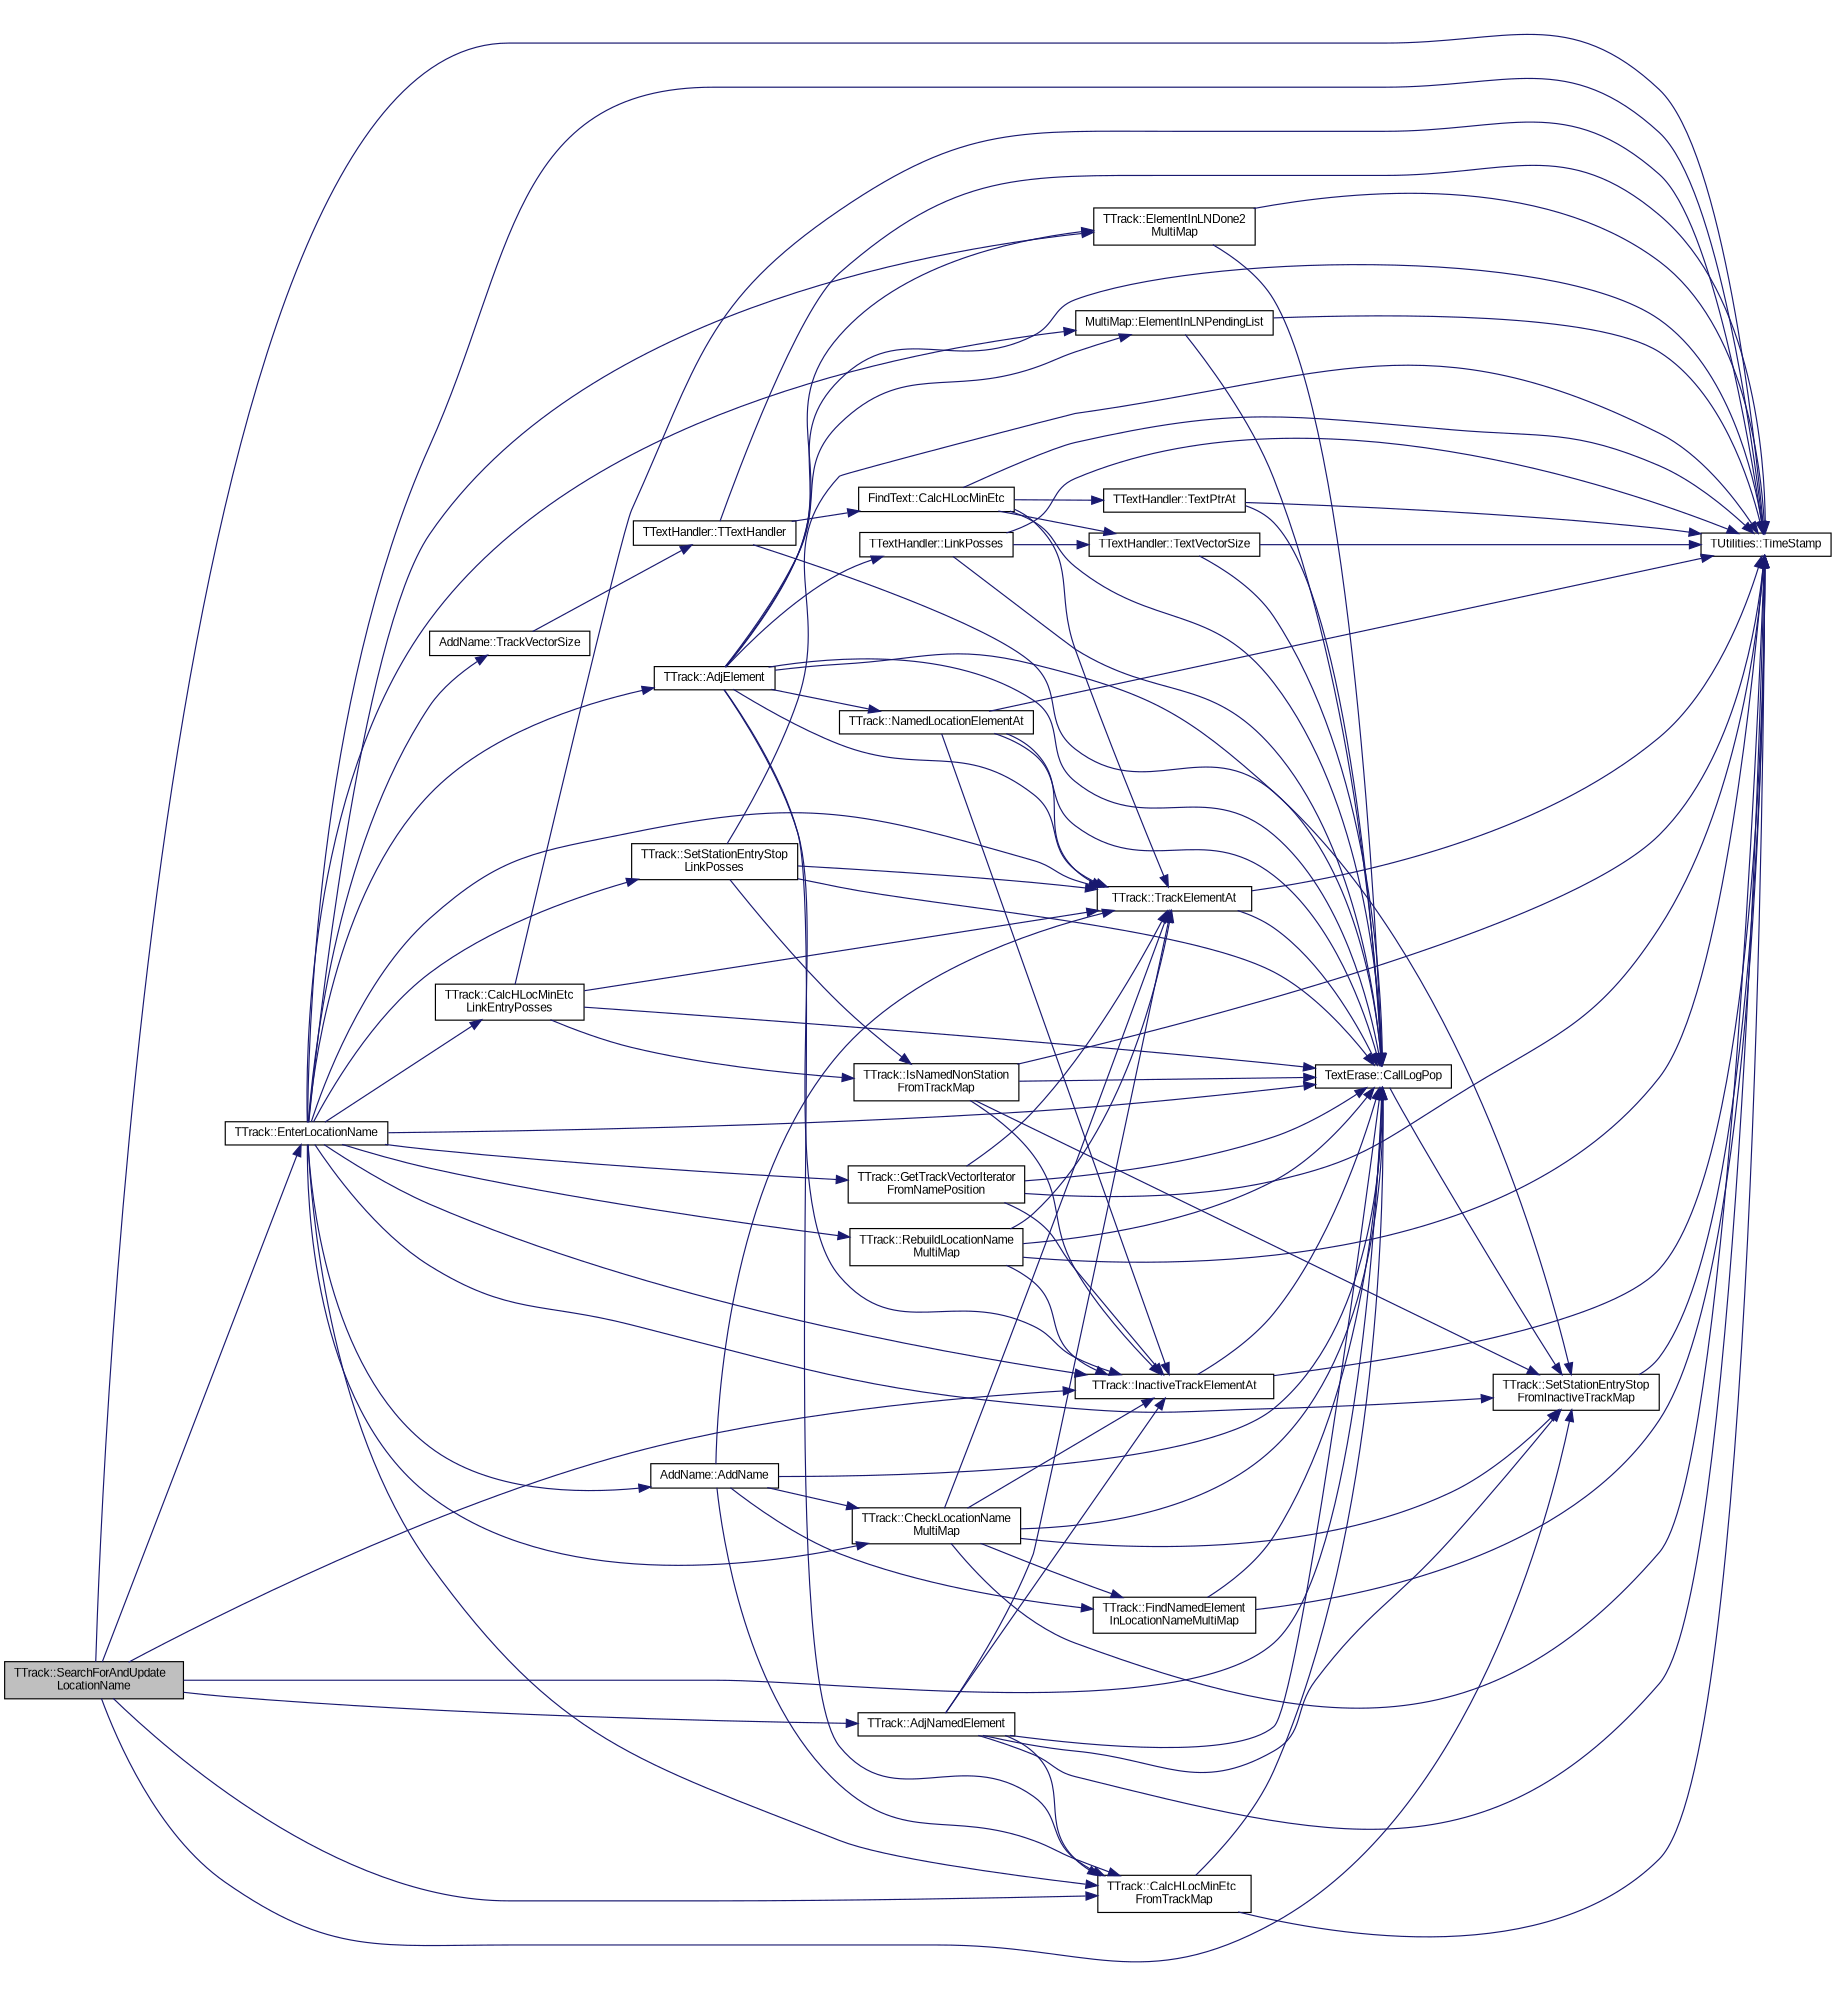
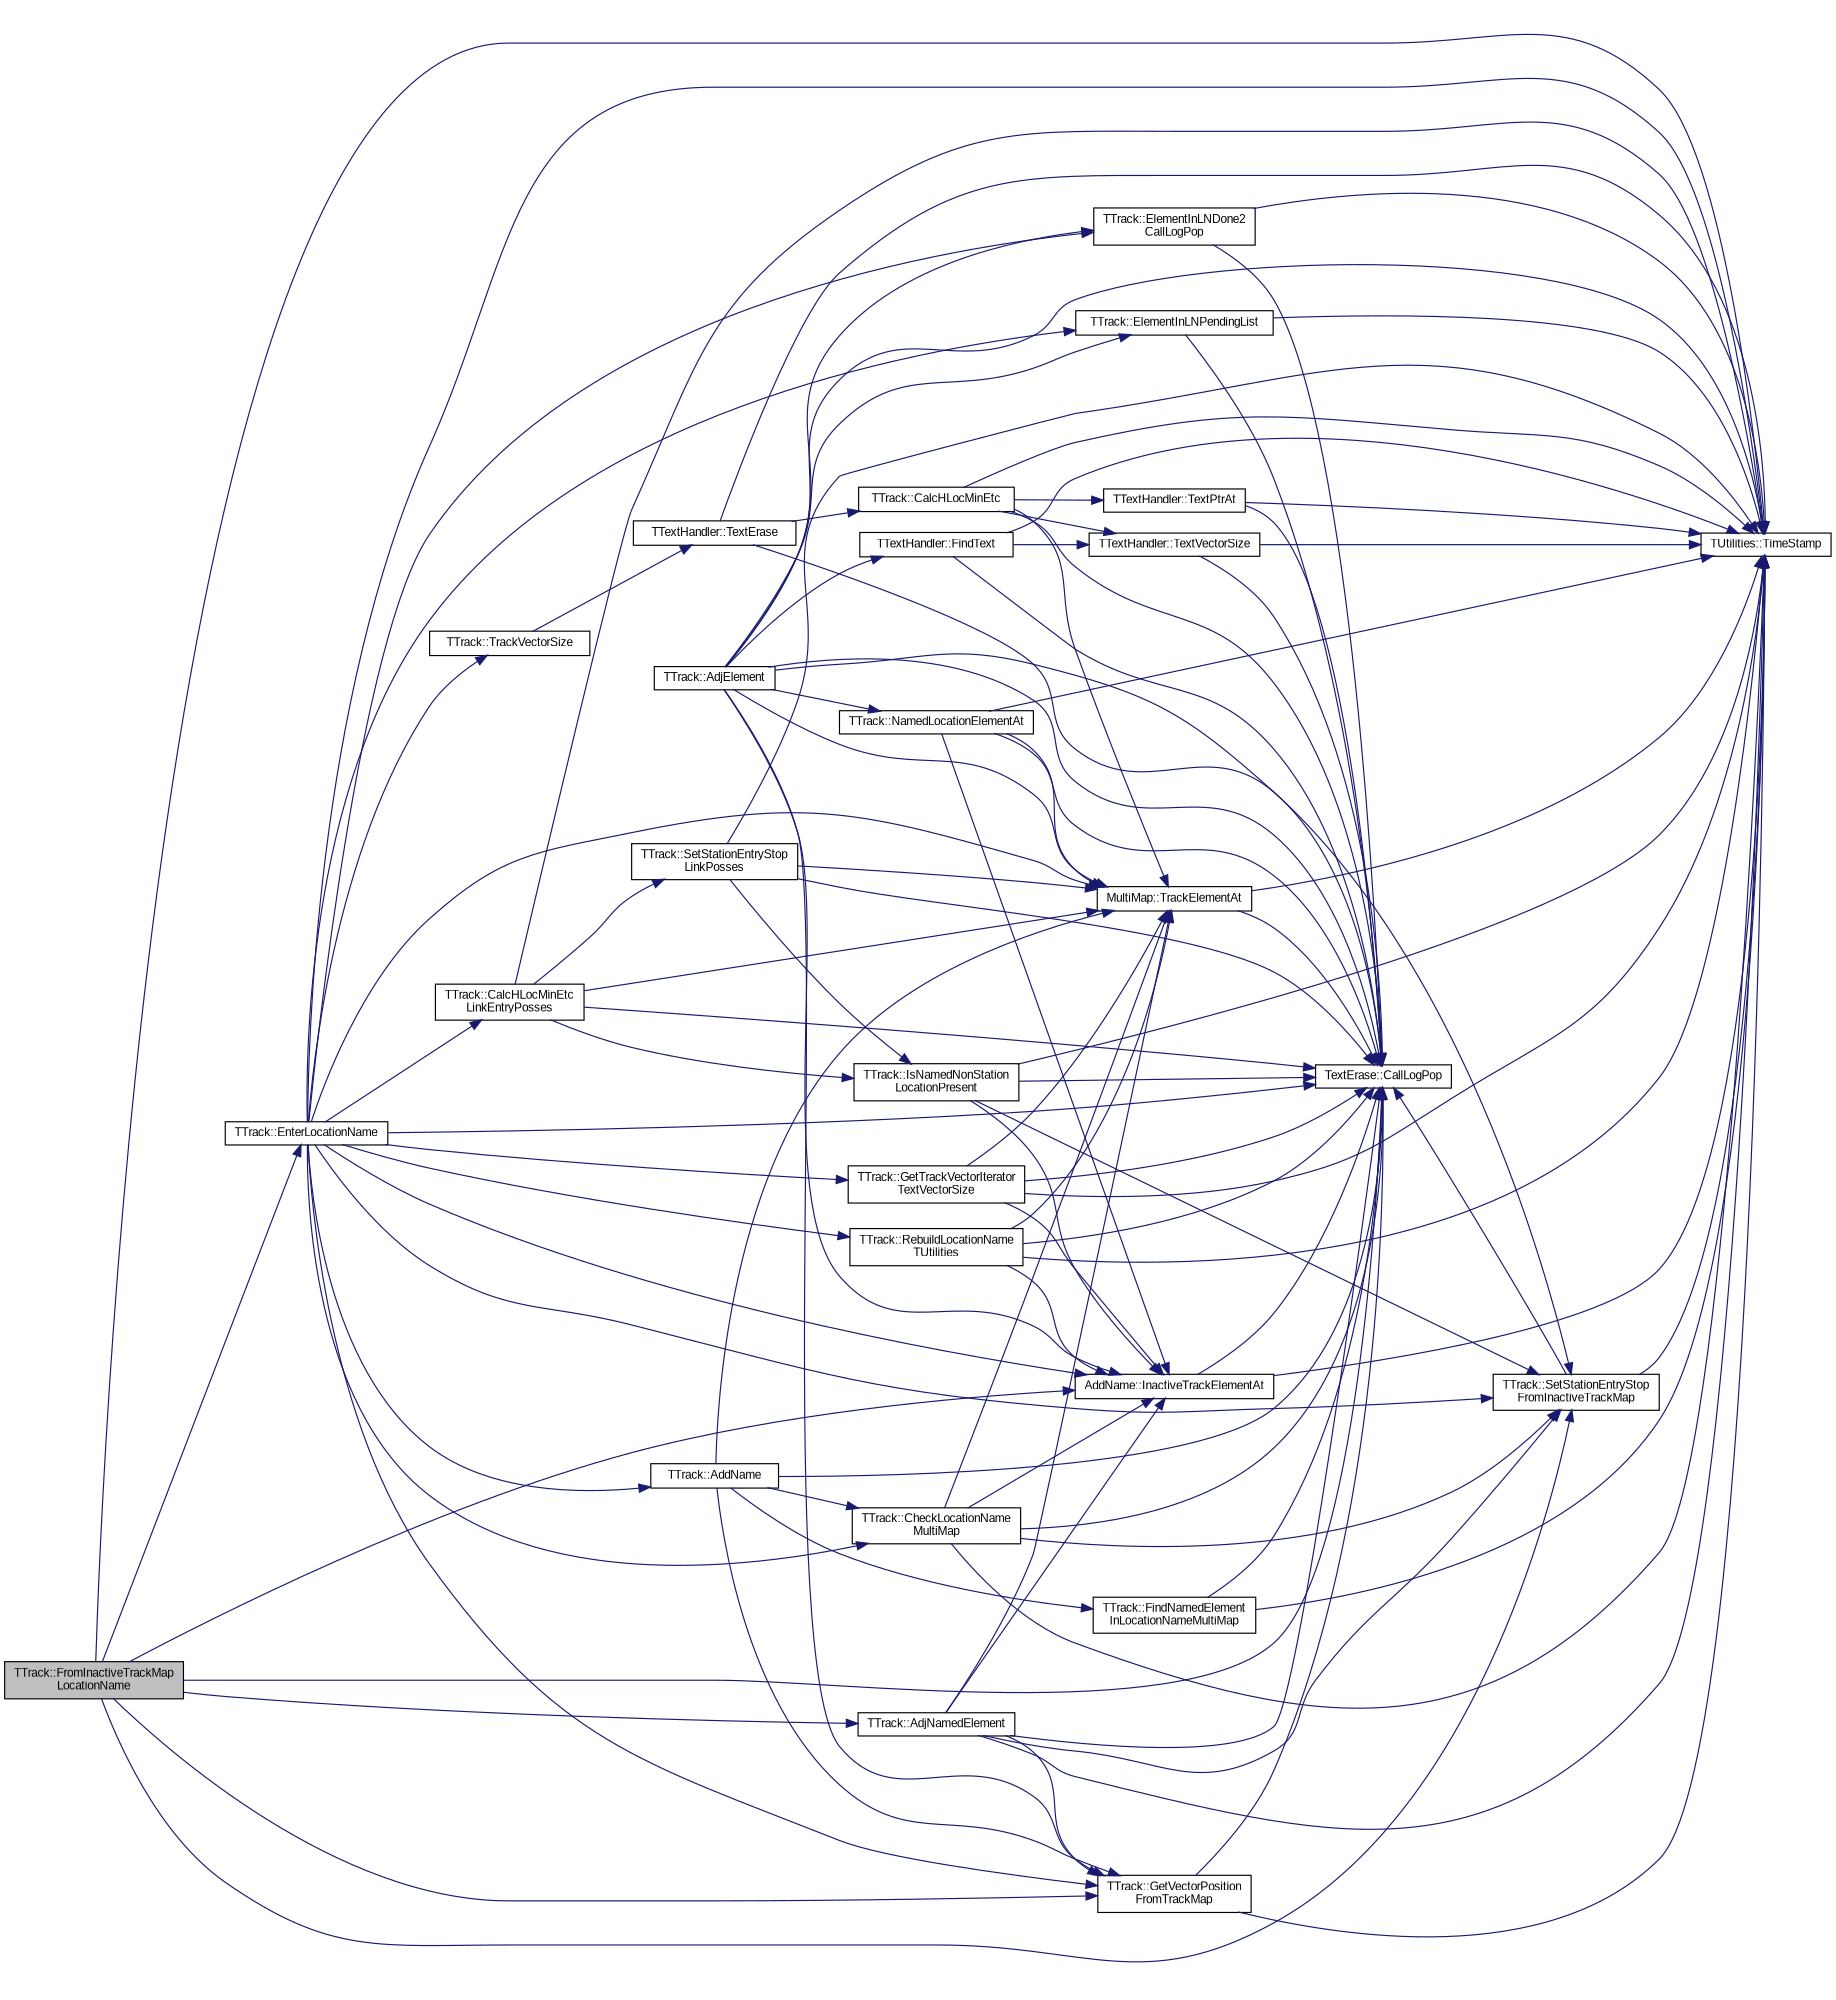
node "TTrack::ElementInLNDone2 MultiMap": label "TTrack::ElementInLNDone2 MultiMap" -> "TTrack::ElementInLNDone2 CallLogPop"
node "MultiMap::ElementInLNPendingList": label "MultiMap::ElementInLNPendingList" -> "TTrack::ElementInLNPendingList"
node "FindText::CalcHLocMinEtc": label "FindText::CalcHLocMinEtc" -> "TTrack::CalcHLocMinEtc"
node "TTextHandler::TTextHandler": label "TTextHandler::TTextHandler" -> "TTextHandler::TextErase"
node "TTextHandler::LinkPosses": label "TTextHandler::LinkPosses" -> "TTextHandler::FindText"
node "AddName::TrackVectorSize": label "AddName::TrackVectorSize" -> "TTrack::TrackVectorSize"
edge "TTrack::EnterLocationName" -> "TTrack::AdjElement": removed
node "TTrack::TrackElementAt": label "TTrack::TrackElementAt" -> "MultiMap::TrackElementAt"
edge "TTrack::EnterLocationName" -> "TTrack::SetStationEntryStop LinkPosses": now "TTrack::CalcHLocMinEtc LinkEntryPosses" -> "TTrack::SetStationEntryStop LinkPosses"
node "TTrack::IsNamedNonStation FromTrackMap": label "TTrack::IsNamedNonStation FromTrackMap" -> "TTrack::IsNamedNonStation LocationPresent"
node "TTrack::GetTrackVectorIterator FromNamePosition": label "TTrack::GetTrackVectorIterator FromNamePosition" -> "TTrack::GetTrackVectorIterator TextVectorSize"
edge "TextErase::CallLogPop" -> "TTrack::SetStationEntryStop FromInactiveTrackMap": reversed
node "TTrack::RebuildLocationName MultiMap": label "TTrack::RebuildLocationName MultiMap" -> "TTrack::RebuildLocationName TUtilities"
node "TTrack::InactiveTrackElementAt": label "TTrack::InactiveTrackElementAt" -> "AddName::InactiveTrackElementAt"
node "AddName::AddName": label "AddName::AddName" -> "TTrack::AddName"
edge "TTrack::CheckLocationName MultiMap" -> "TTrack::FindNamedElement InLocationNameMultiMap": removed
node "TTrack::SearchForAndUpdate LocationName": label "TTrack::SearchForAndUpdate LocationName" -> "TTrack::FromInactiveTrackMap LocationName"
node "TTrack::CalcHLocMinEtc FromTrackMap": label "TTrack::CalcHLocMinEtc FromTrackMap" -> "TTrack::GetVectorPosition FromTrackMap"
